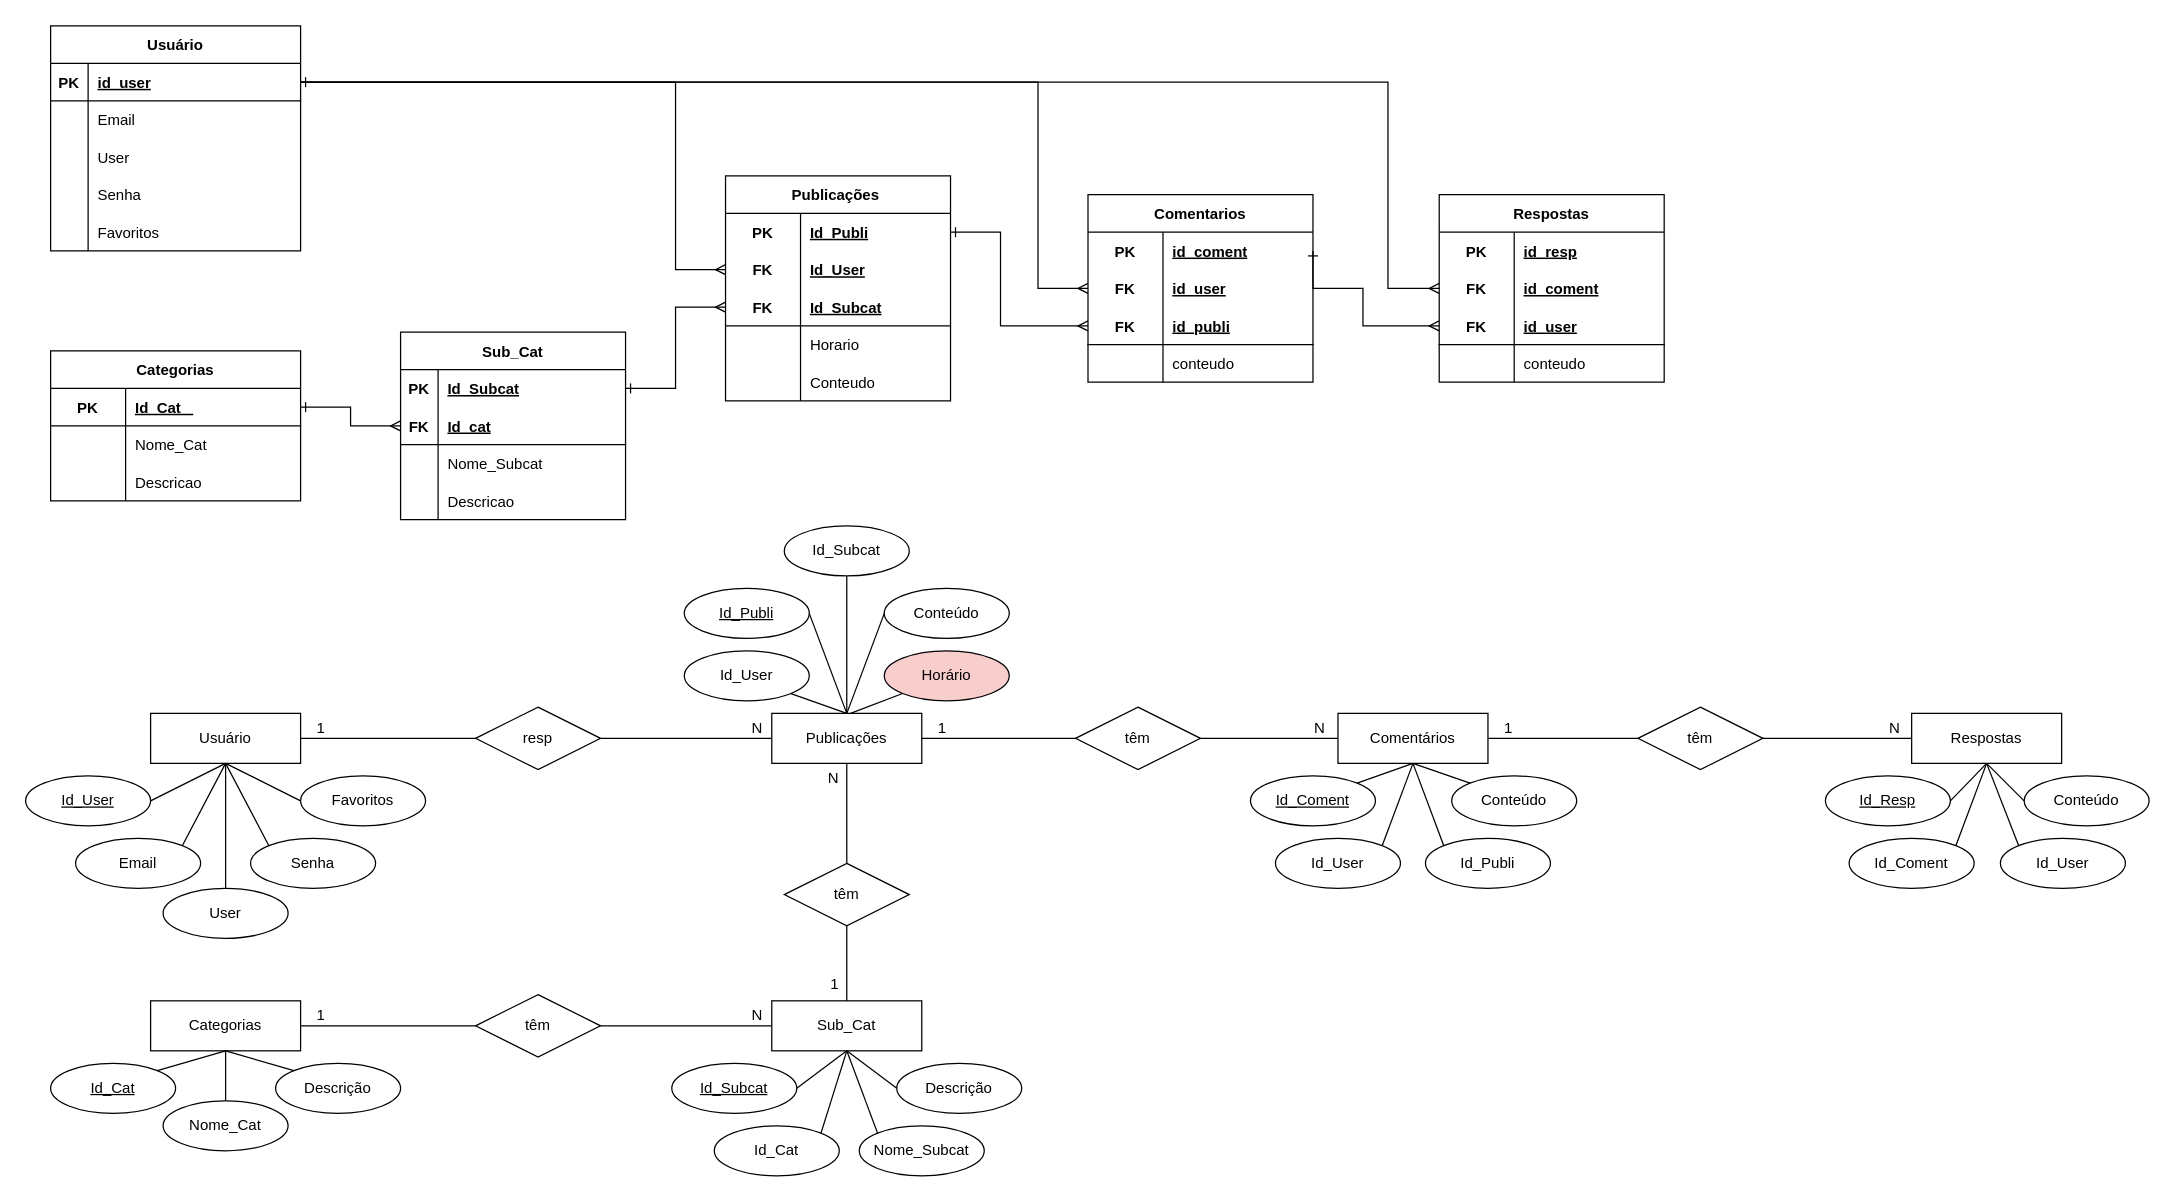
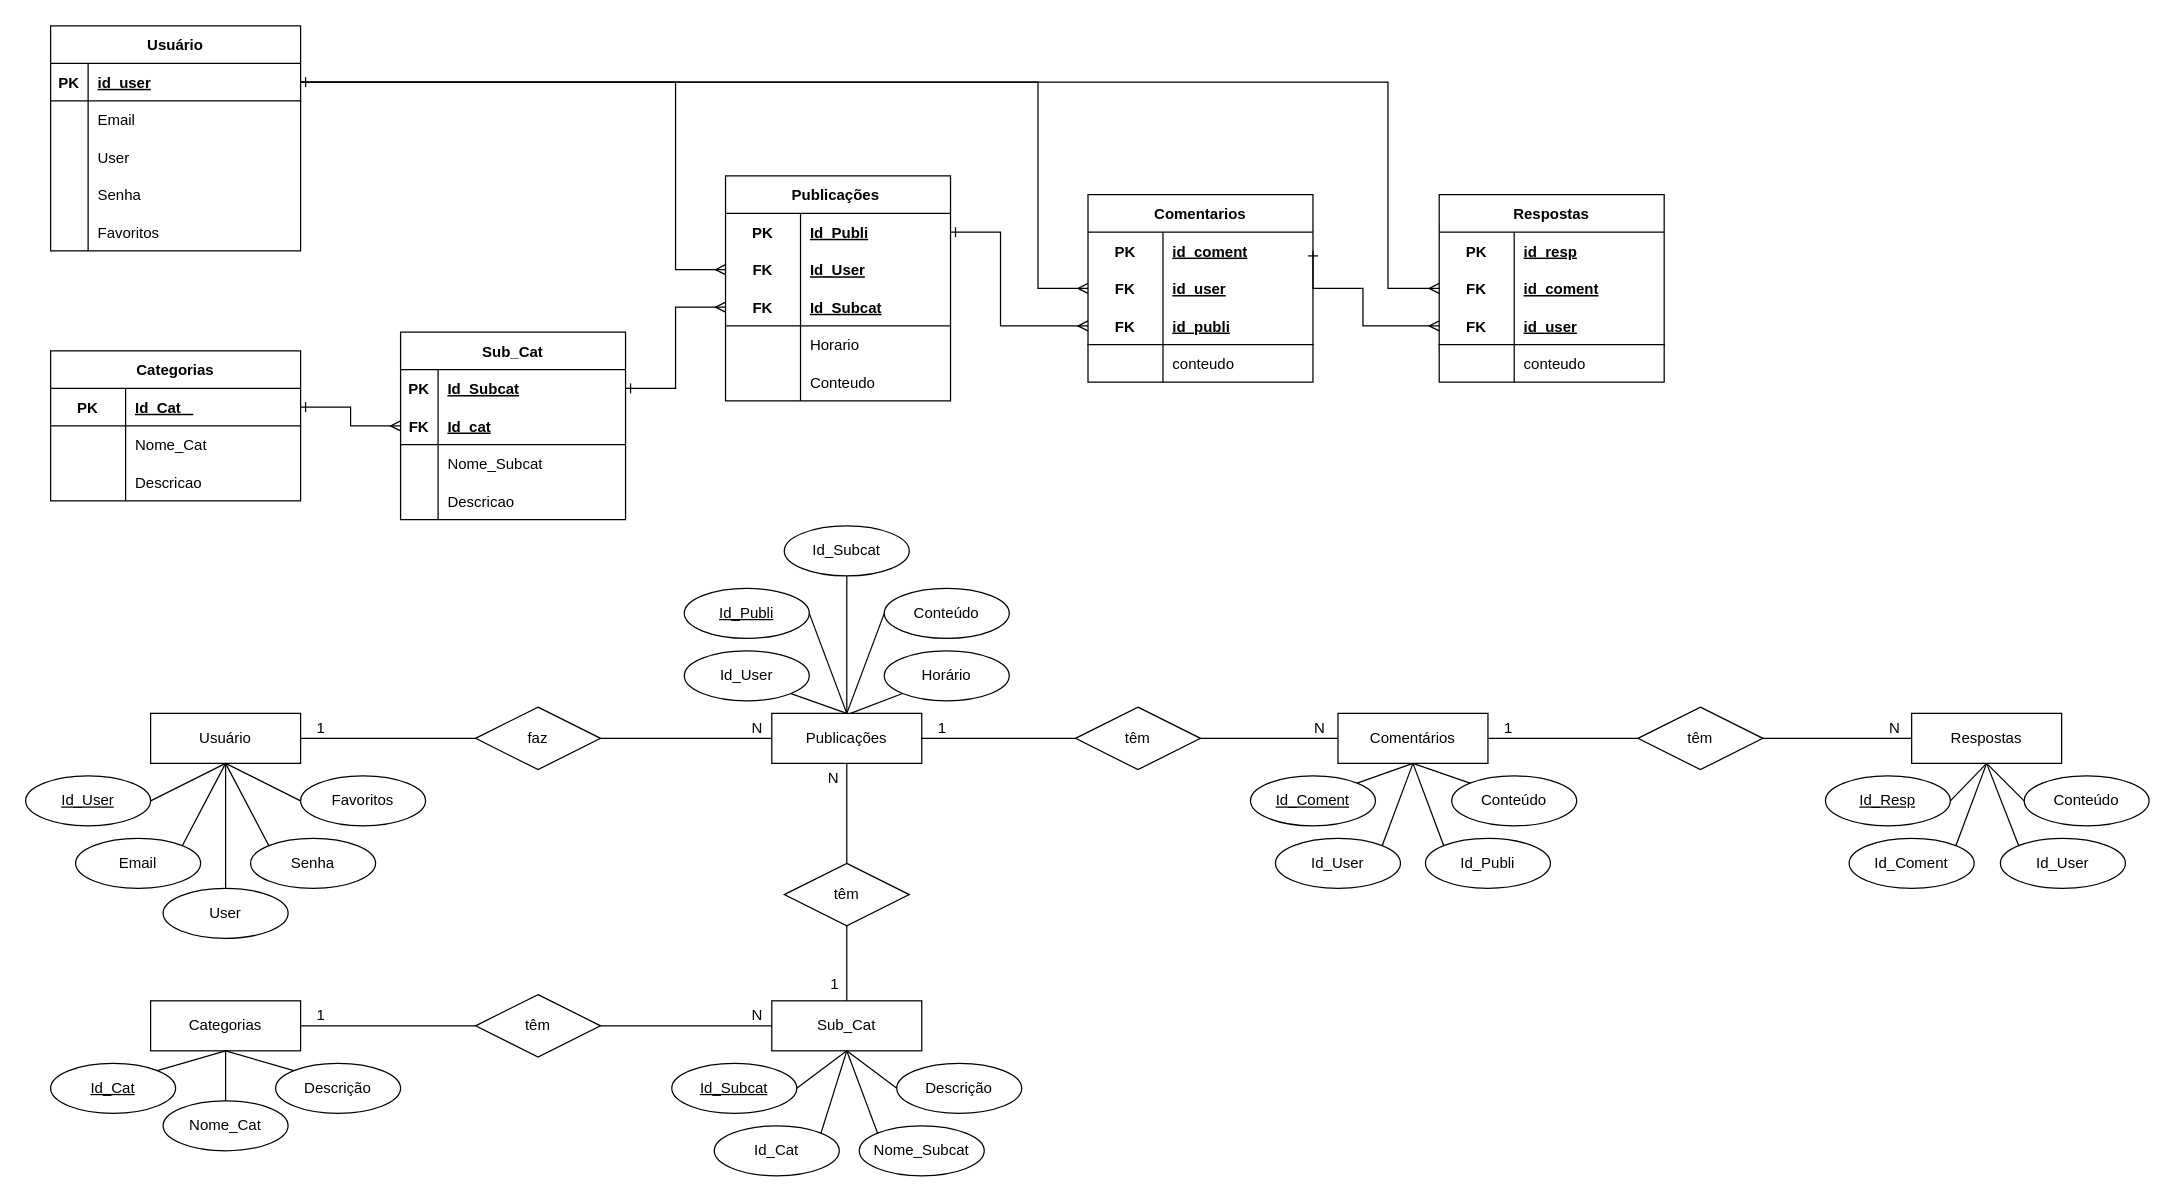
node "Horário": fillcolor #f8cecc -> #ffffff
node "resp": label "resp" -> "faz"
